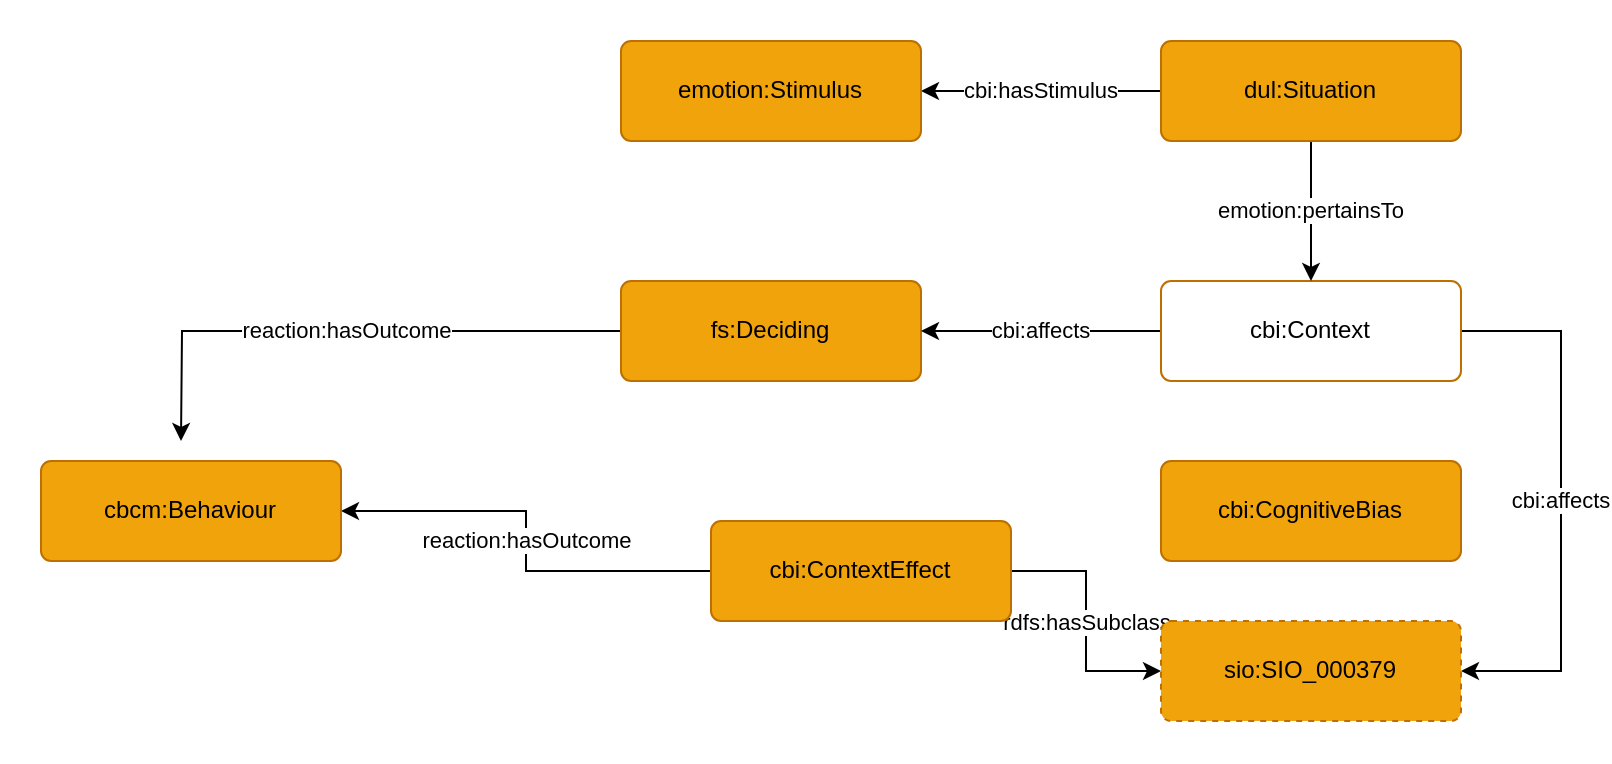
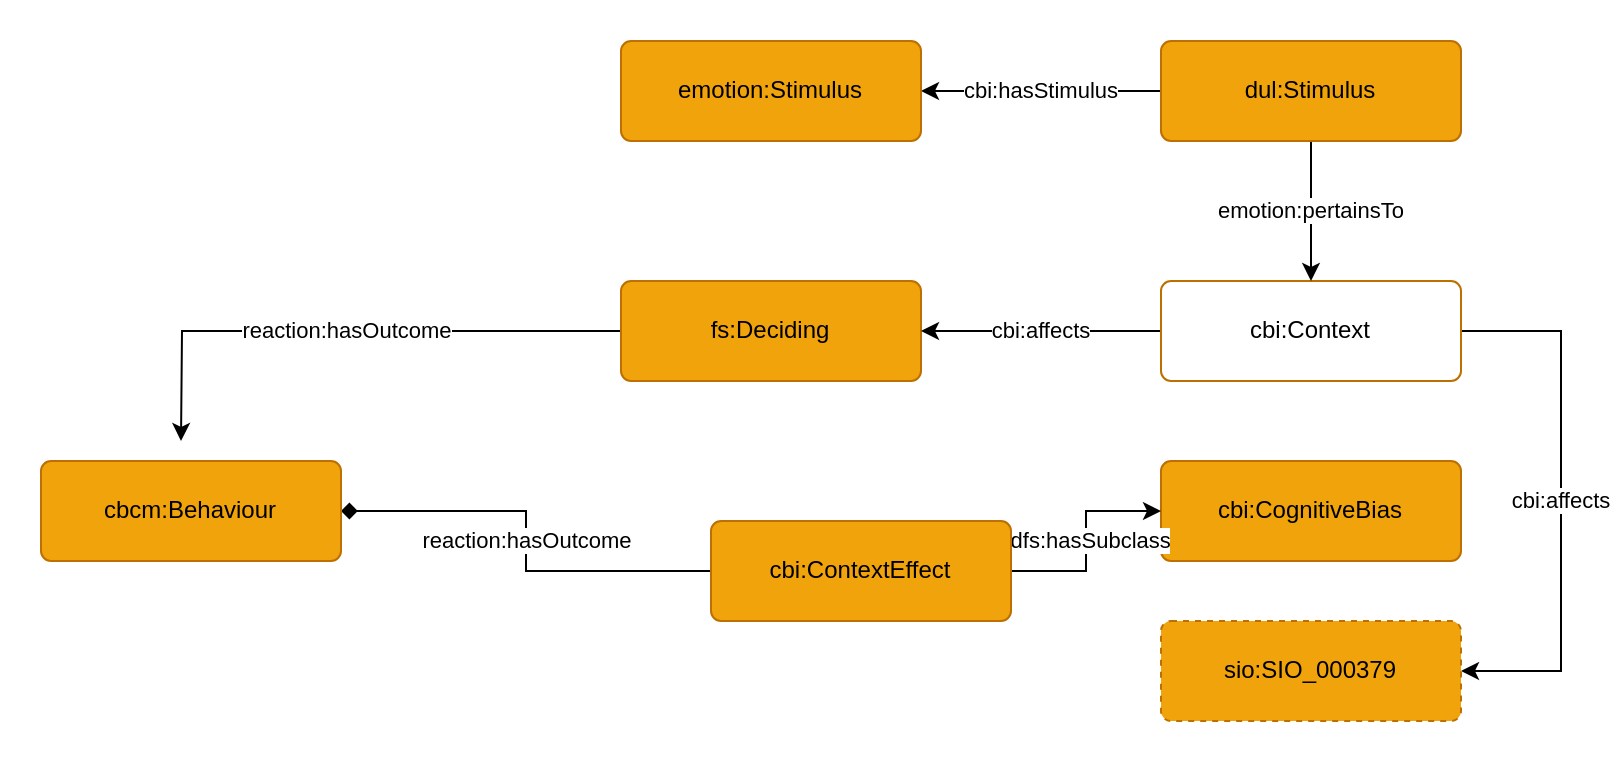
node "dul:Situation": label "dul:Situation" -> "dul:Stimulus"
edge "cbi:ContextEffect" -> "cbcm:Behaviour": arrowhead classic -> diamond
edge "cbi:ContextEffect" -> "sio:SIO_000379": now "cbi:ContextEffect" -> "cbi:CognitiveBias"
